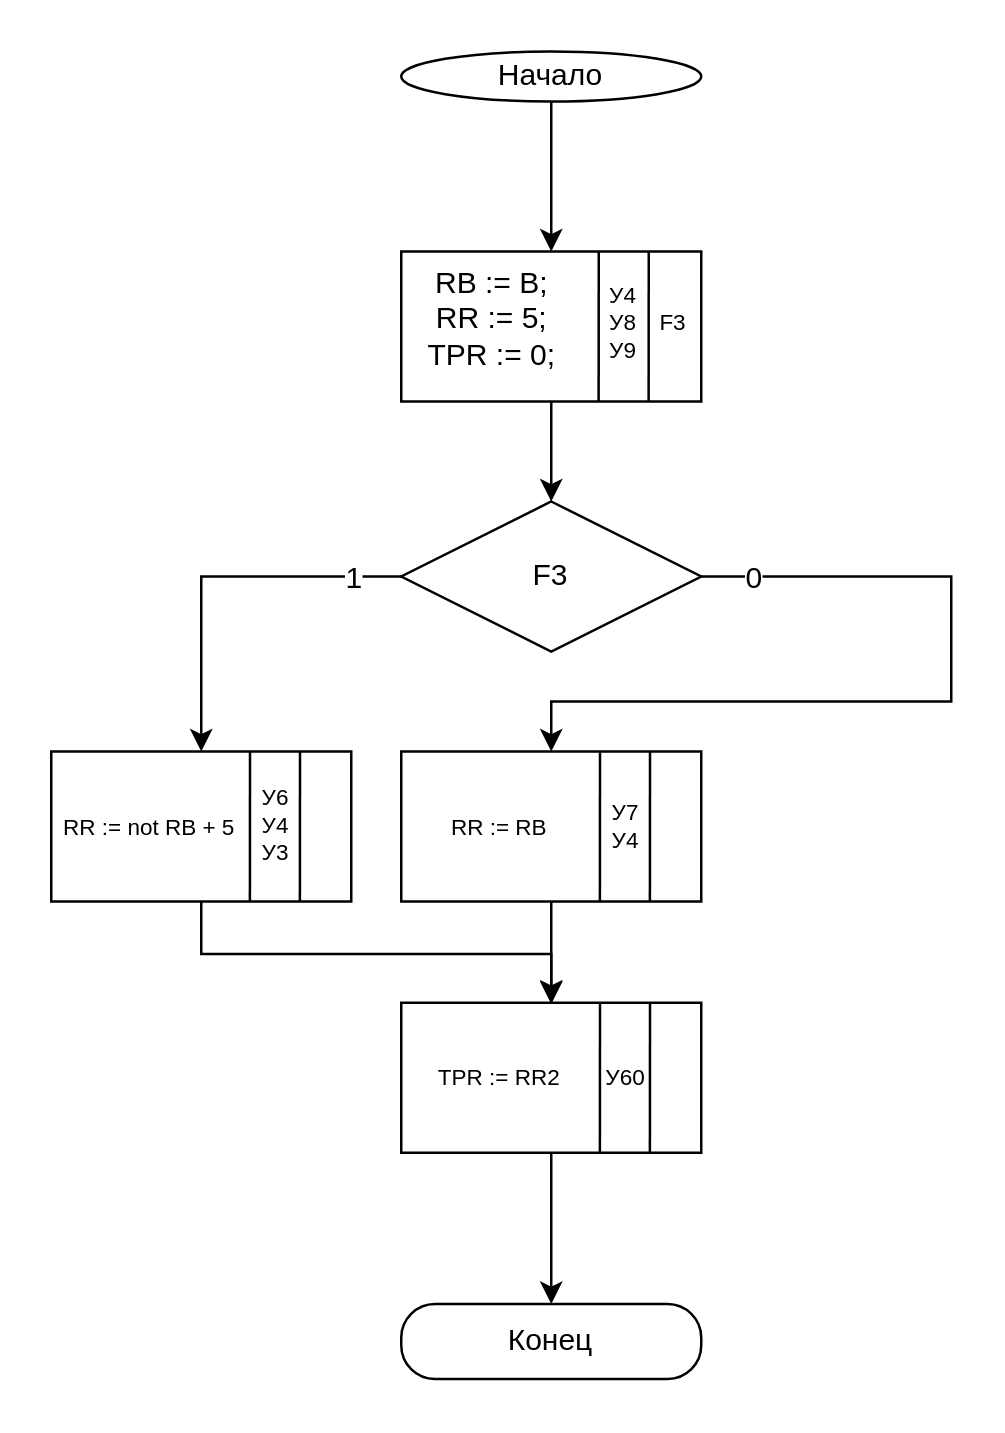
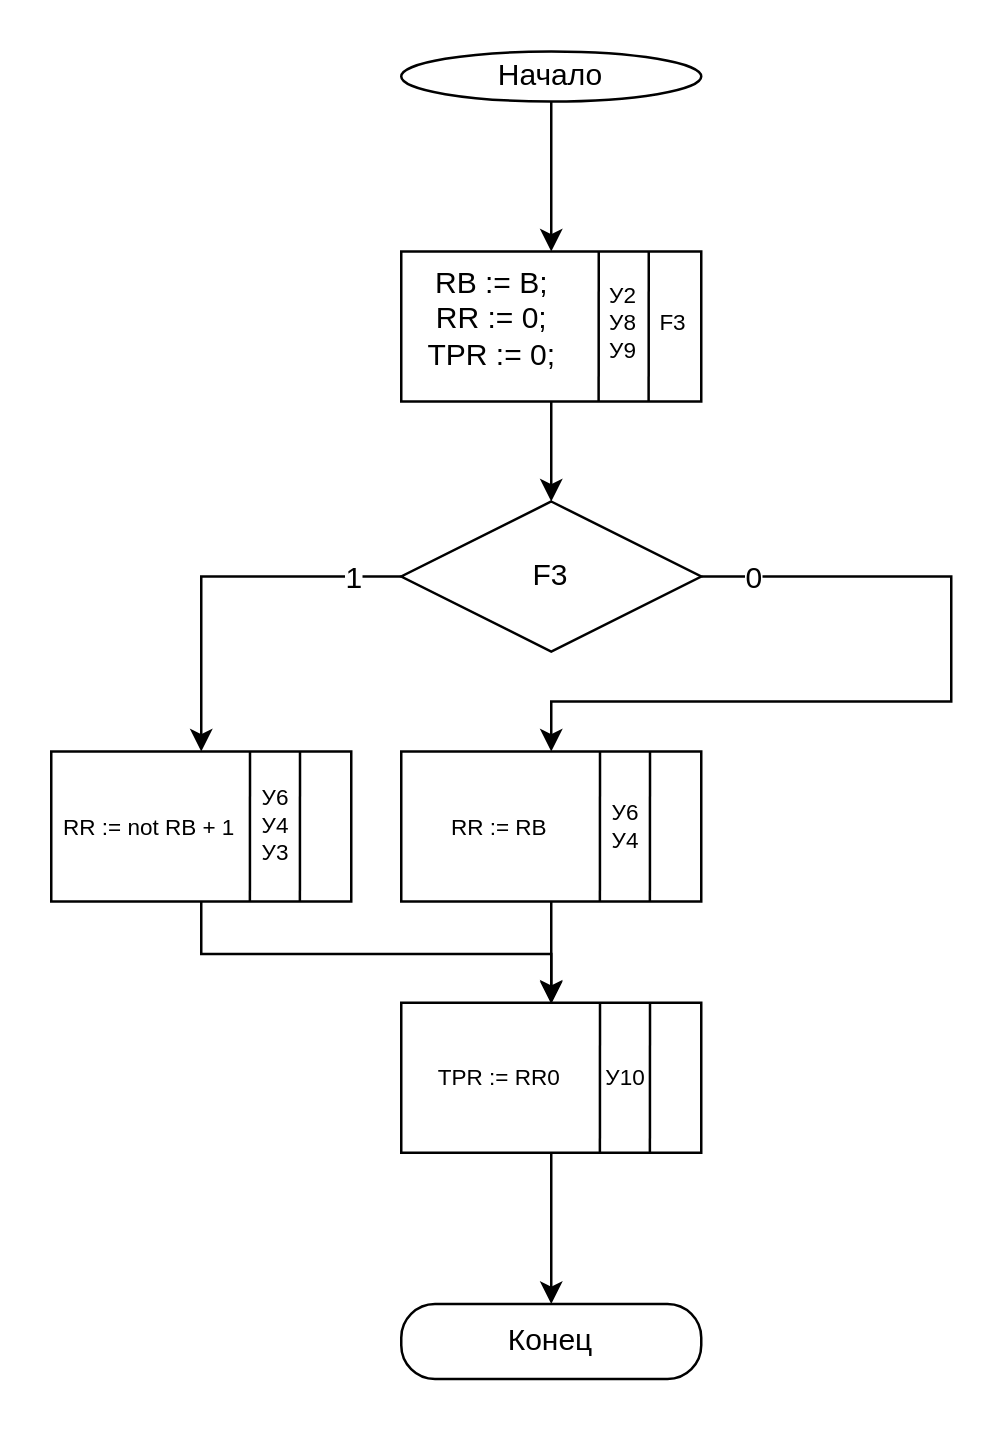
node "RB := B; RR := 5; TPR := 0;": label "RB := B; RR := 5; TPR := 0;" -> "RB := B; RR := 0; TPR := 0;"
node "У4 У8 У9": label "У4 У8 У9" -> "У2 У8 У9"
node "У7 У4": label "У7 У4" -> "У6 У4"
node "RR := not RB + 5": label "RR := not RB + 5" -> "RR := not RB + 1"
node "TPR := RR2": label "TPR := RR2" -> "TPR := RR0"
node "У60": label "У60" -> "У10"
